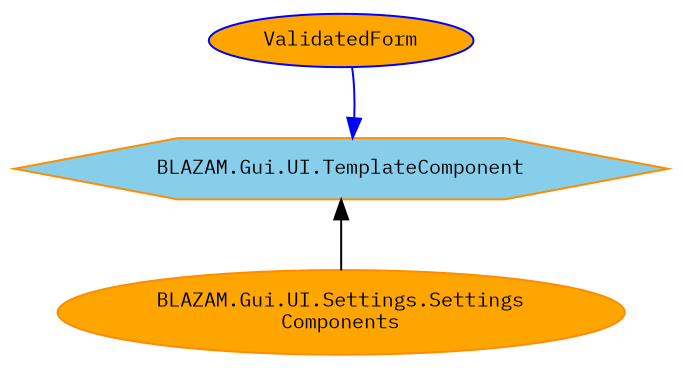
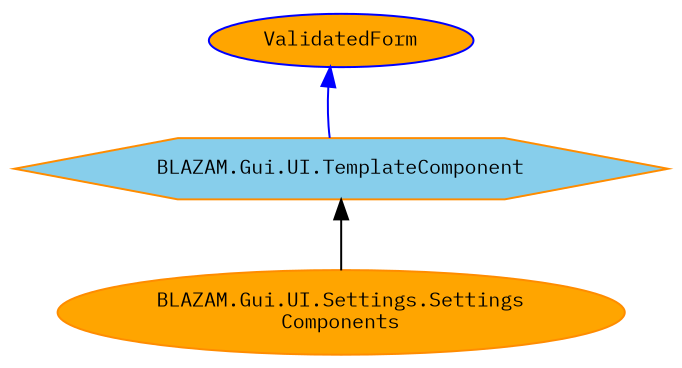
edge "ValidatedForm" -> "BLAZAM.Gui.UI.TemplateComponent": reversed
